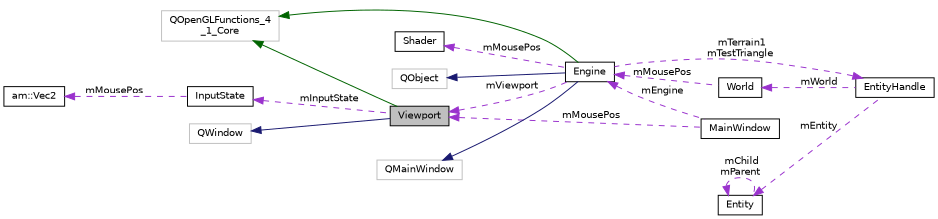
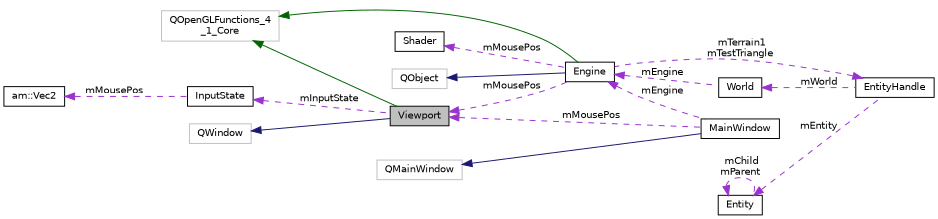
edge "World" -> "Engine": label " mMousePos" -> " mEngine"
edge "Engine" -> "Viewport": label " mViewport" -> " mMousePos"
edge "Engine" -> "QMainWindow": now "MainWindow" -> "QMainWindow"
